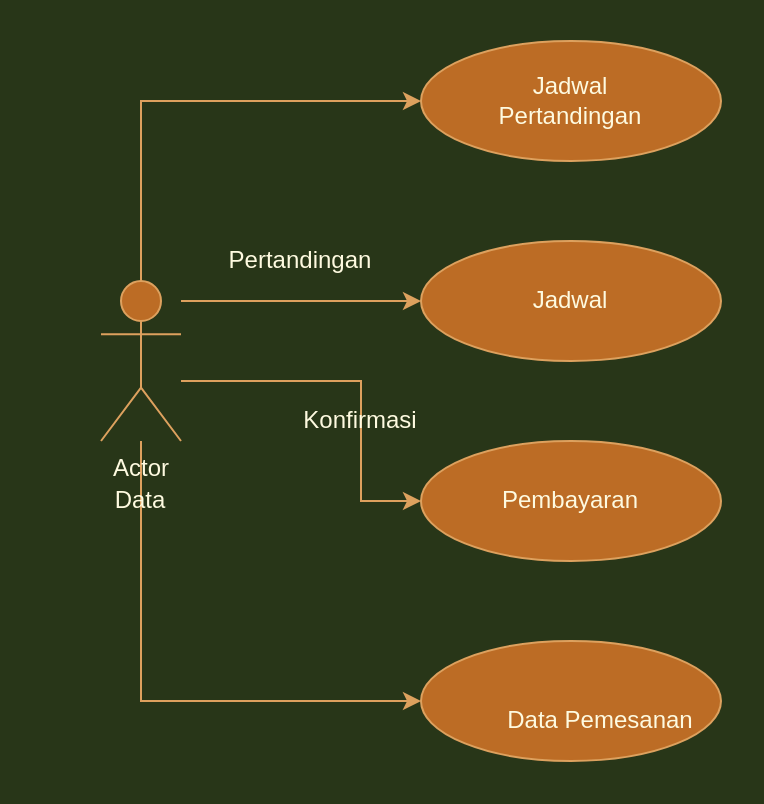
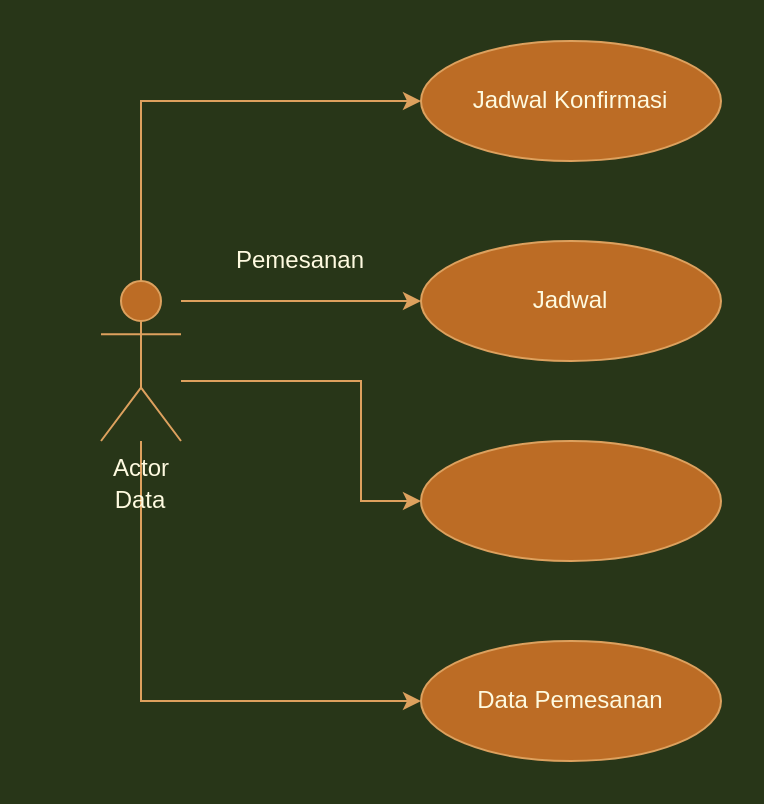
node "Jadwal Pertandingan": label "Jadwal Pertandingan" -> "Jadwal Konfirmasi"
node "Pertandingan": label "Pertandingan" -> "Pemesanan"
node "Konfirmasi": removed
node "Pembayaran": removed
node "Data Pemesanan": moved (601, 721) -> (571, 701)
